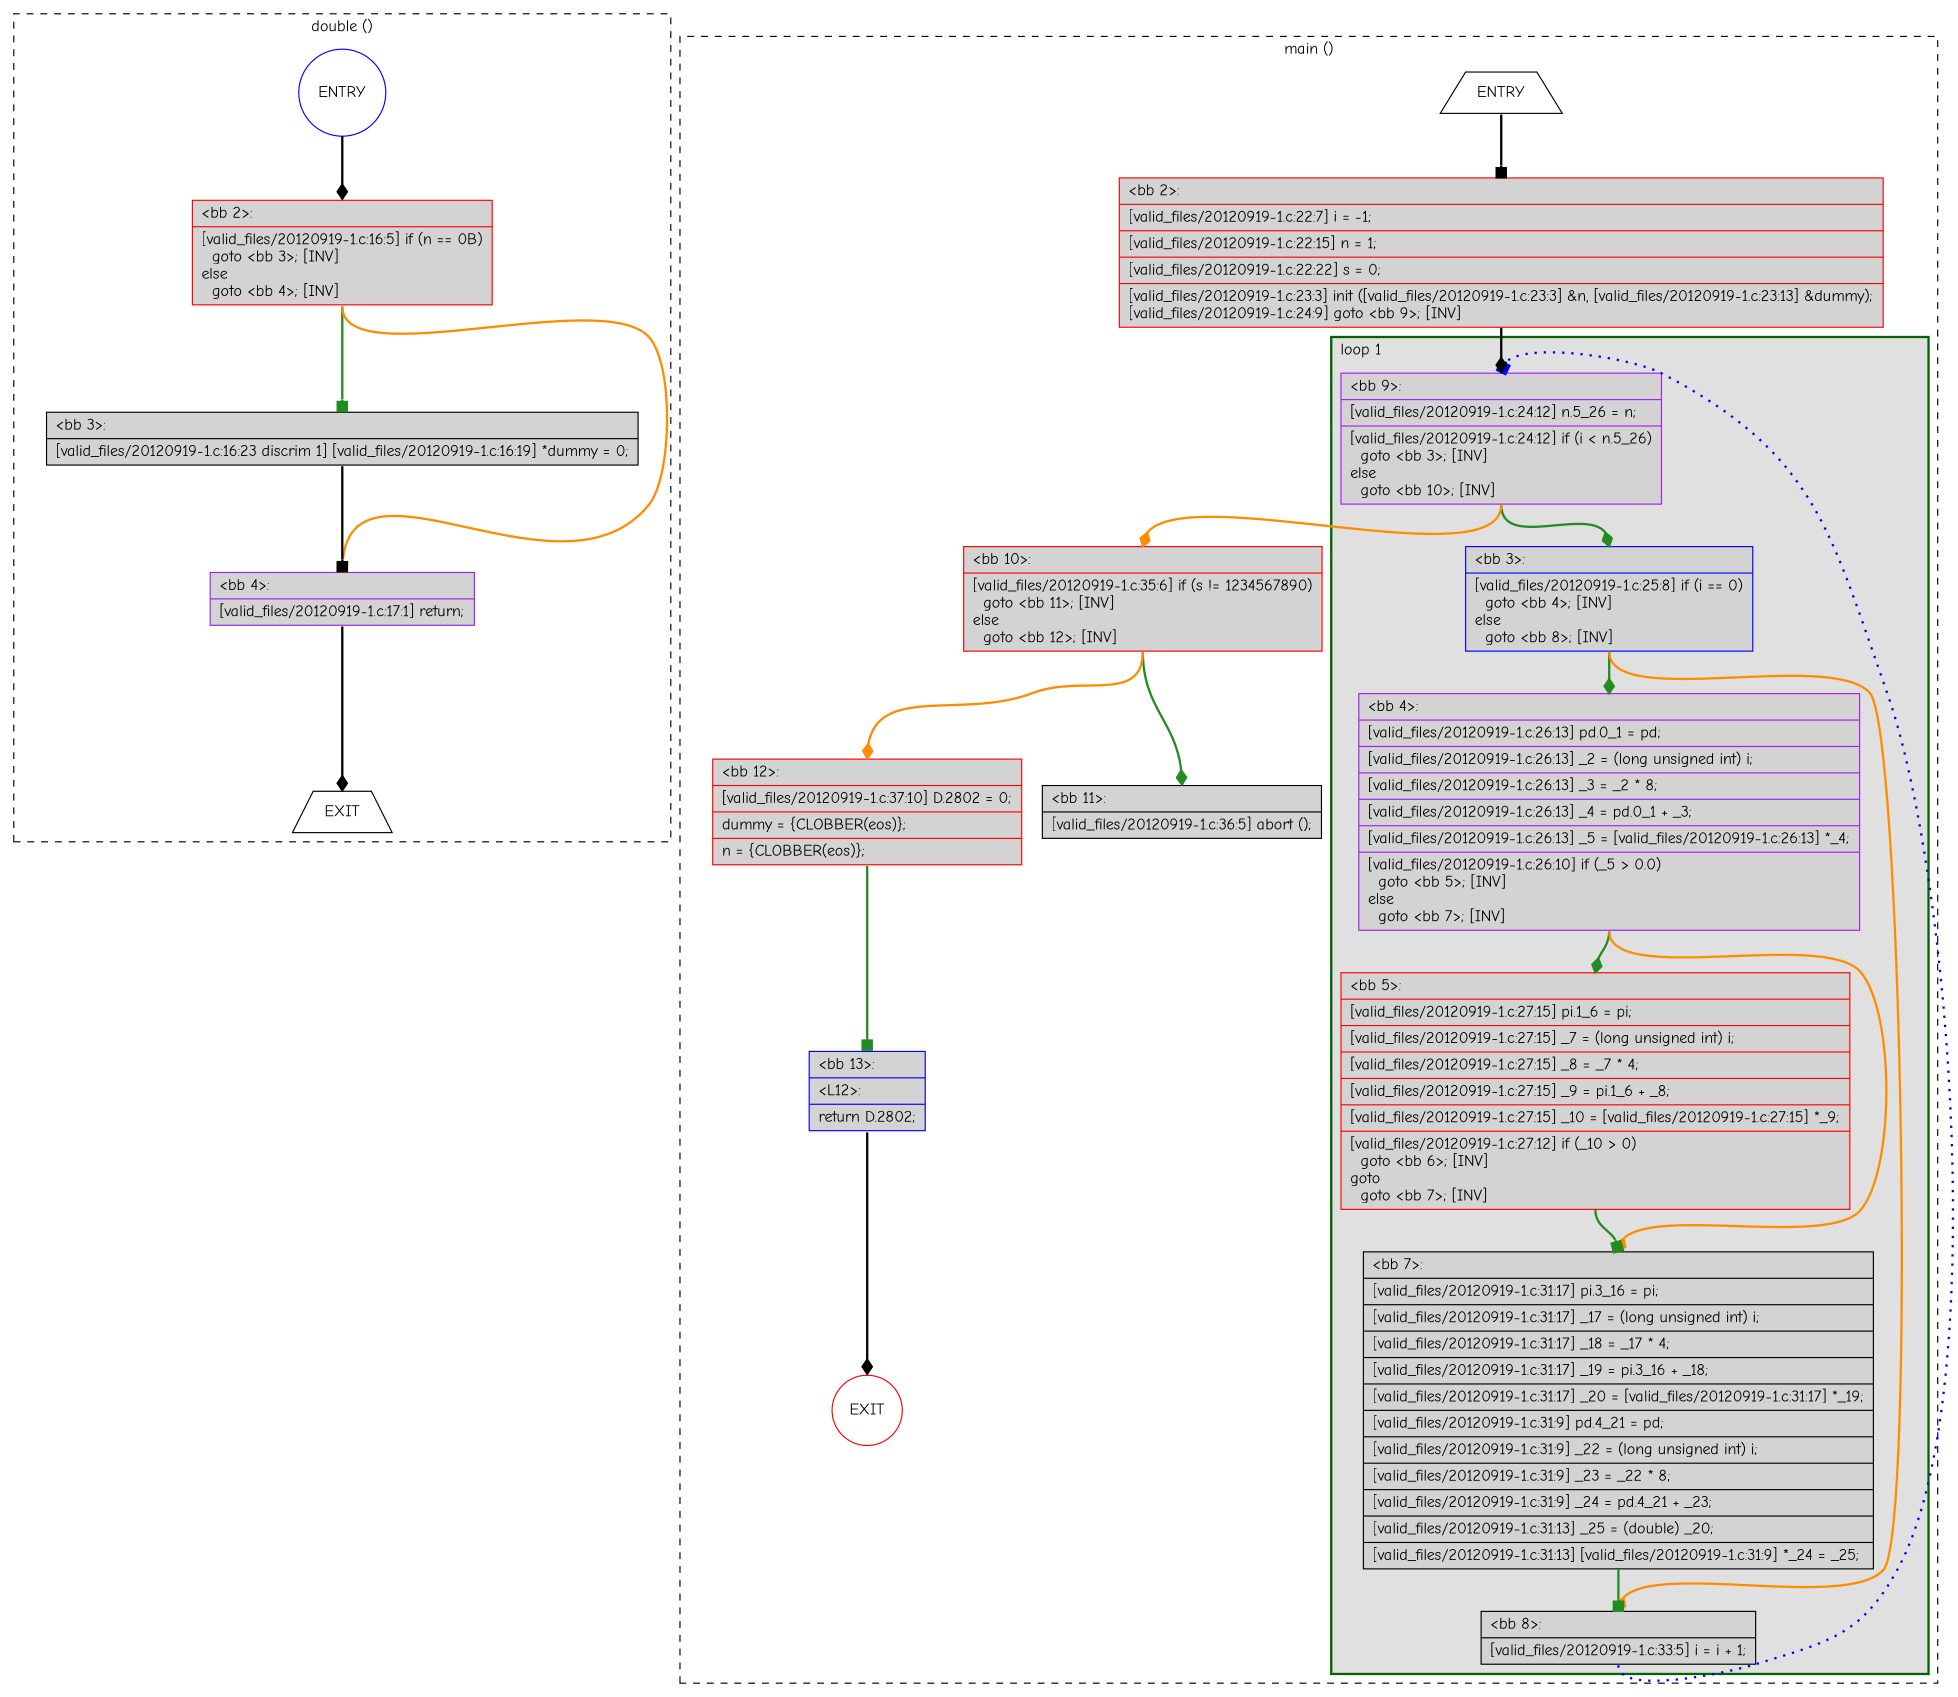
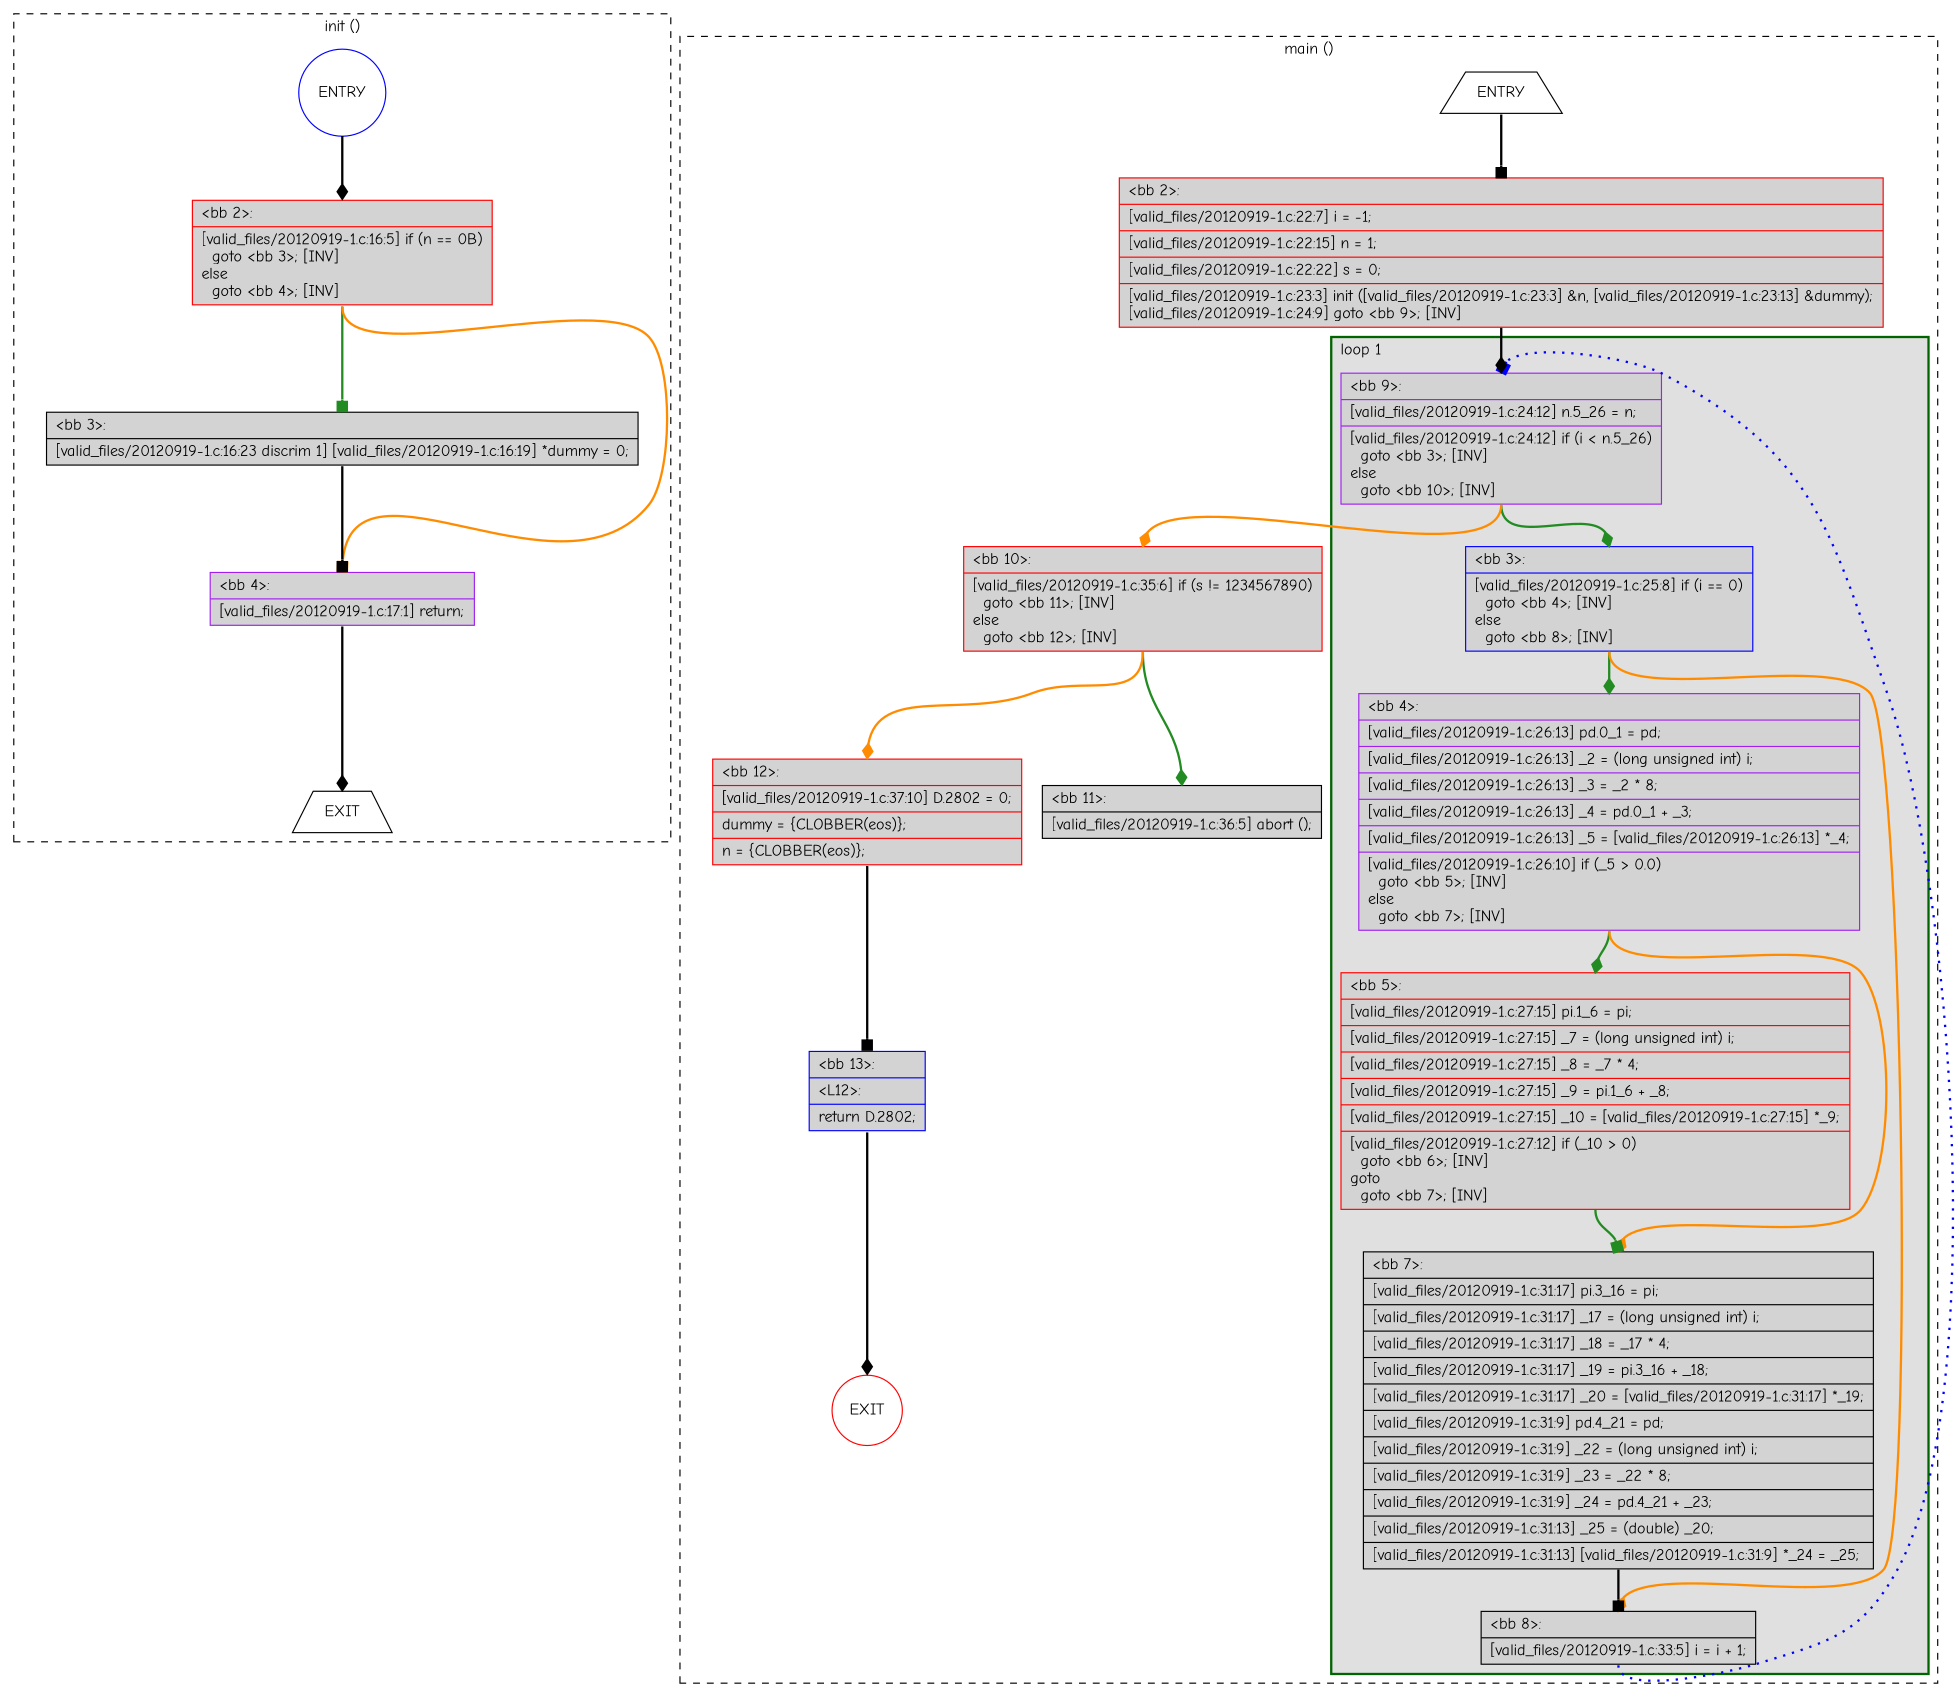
cluster "double ()": label "double ()" -> "init ()"
edge "<bb 12>:" -> "<bb 13>:": color forestgreen -> black
edge "<bb 7>:" -> "<bb 8>:": color forestgreen -> black
